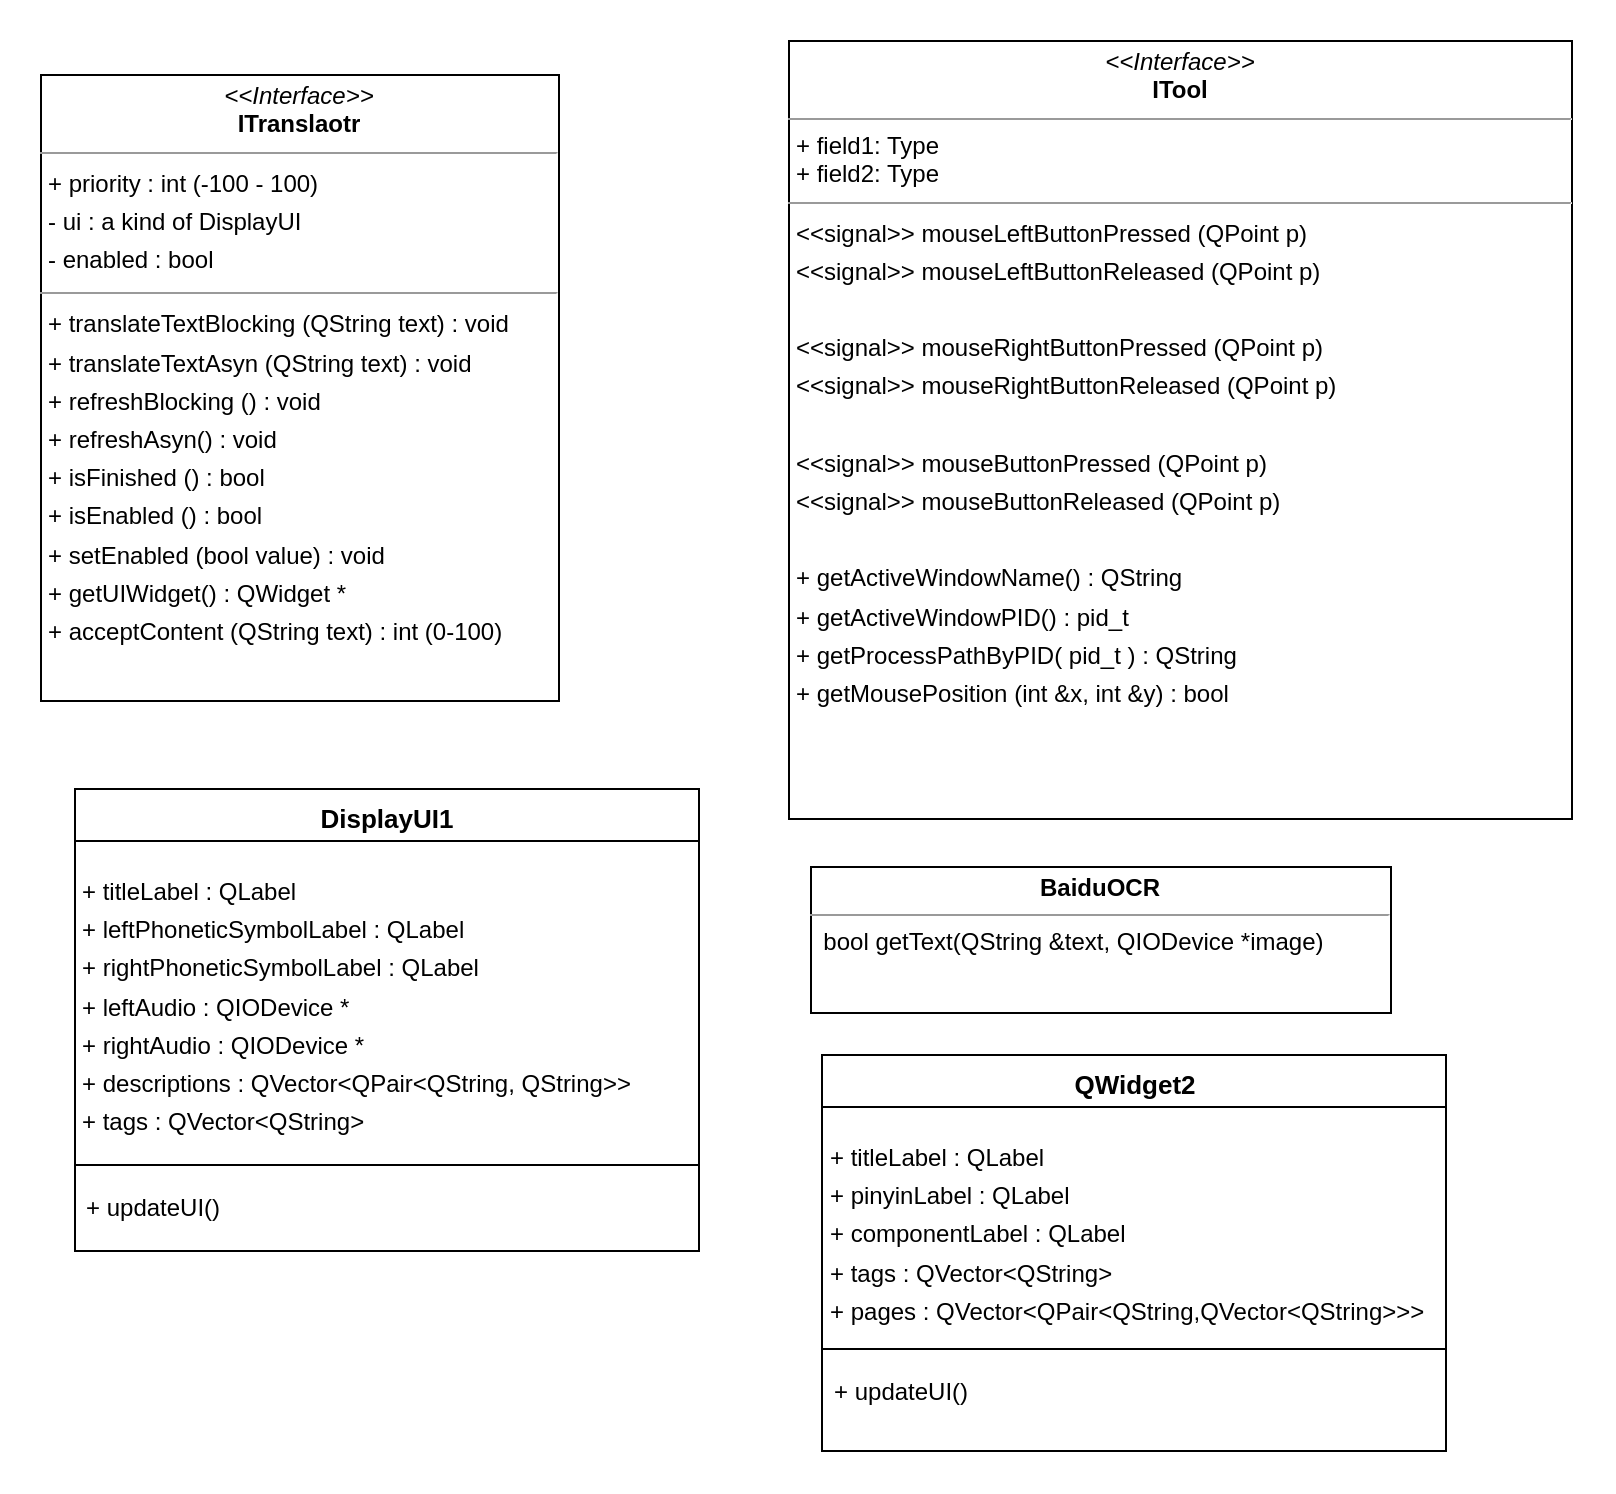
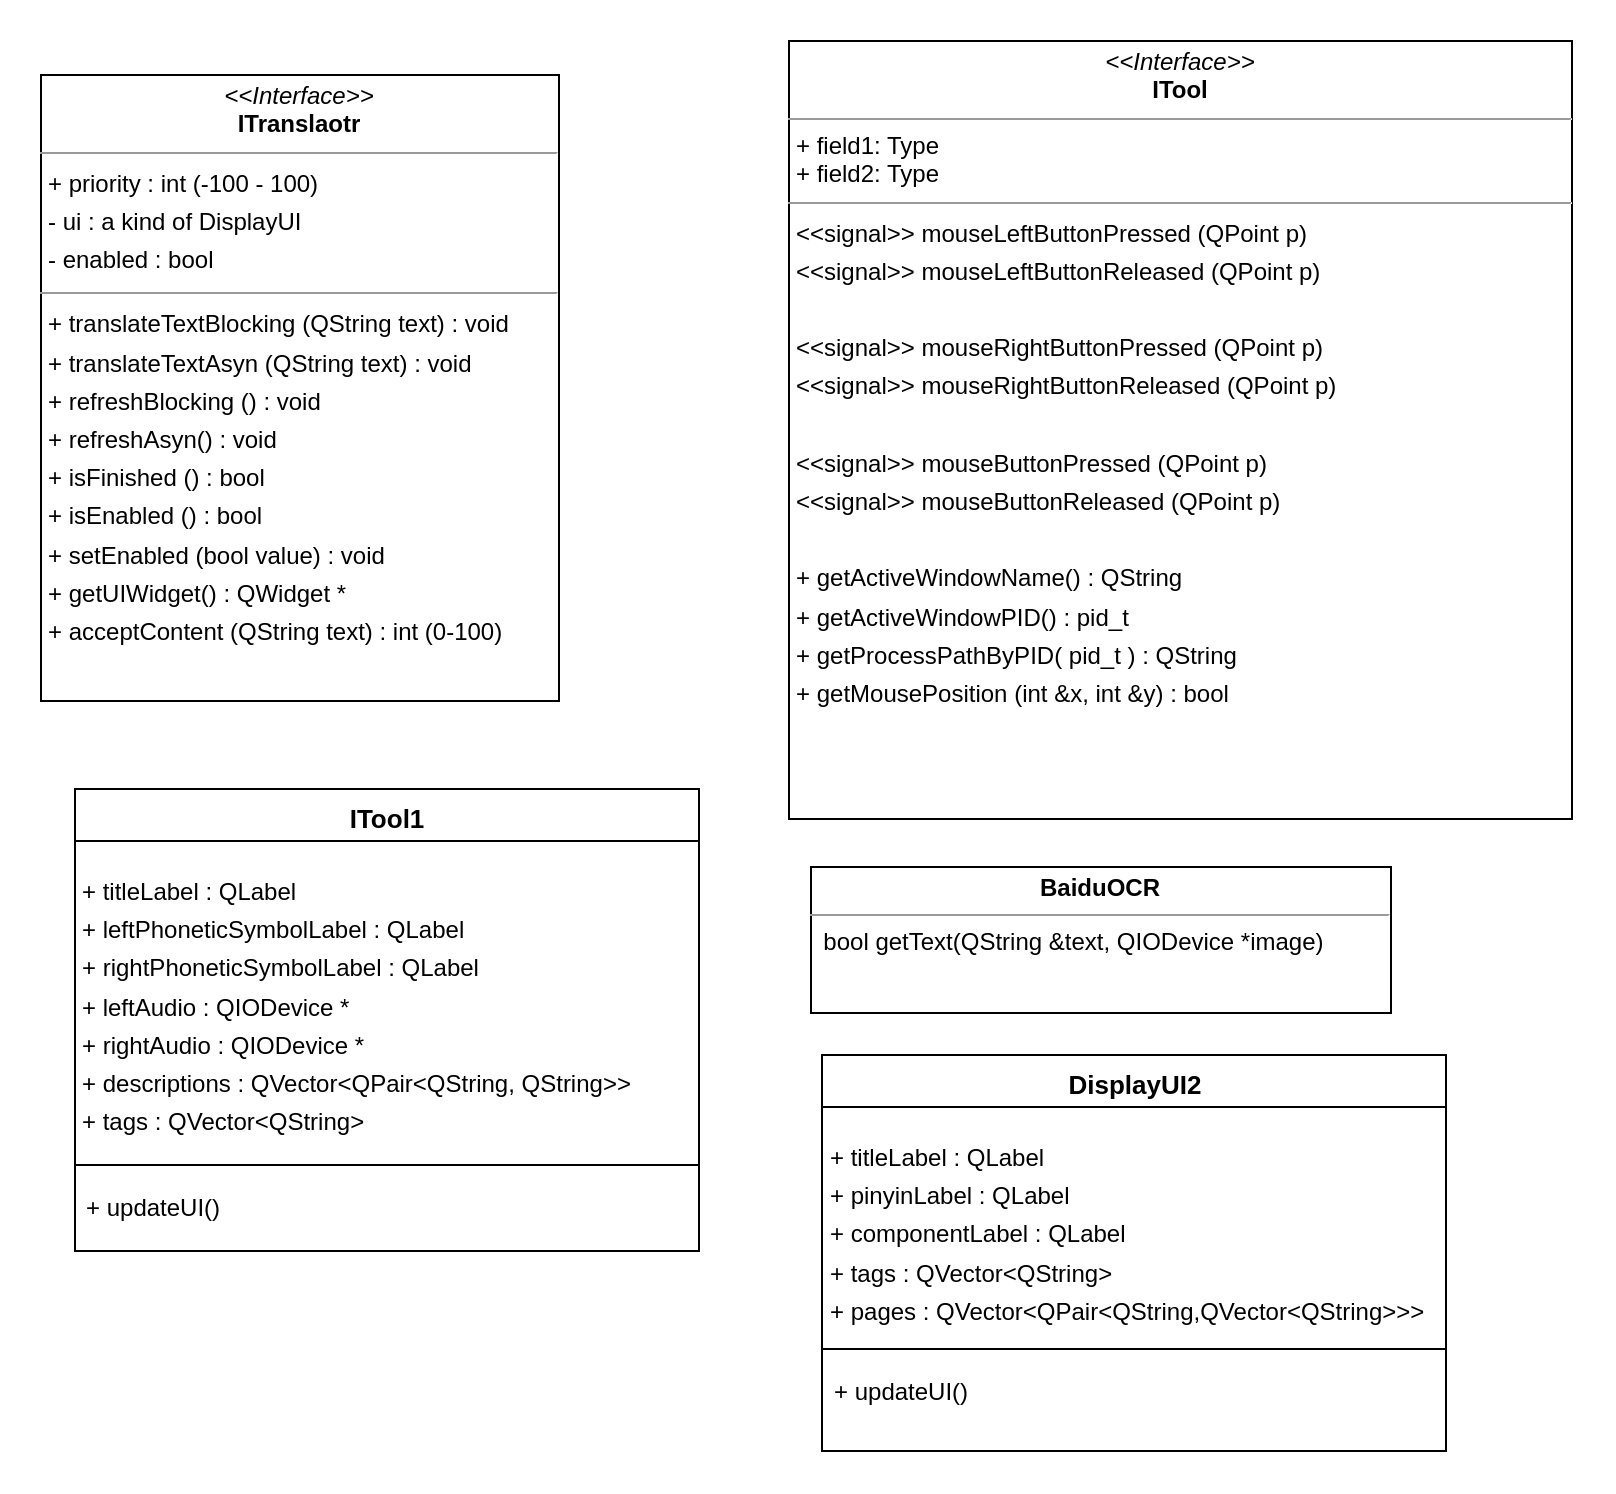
node "DisplayUI1": label "DisplayUI1" -> "ITool1"
node "QWidget2": label "QWidget2" -> "DisplayUI2"
